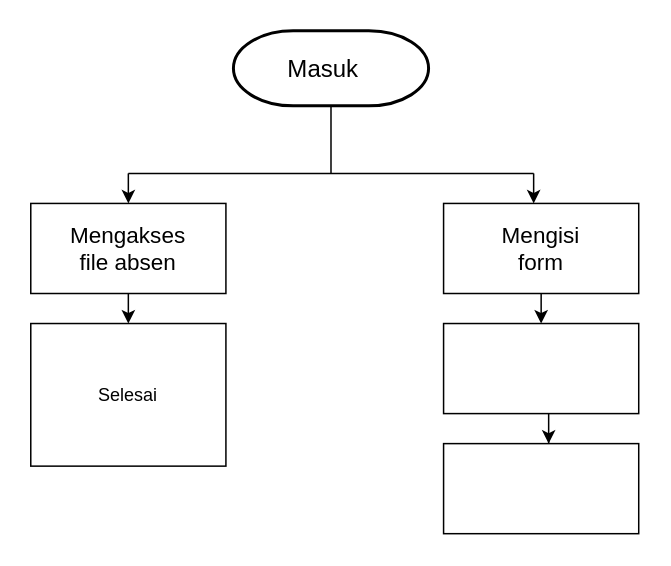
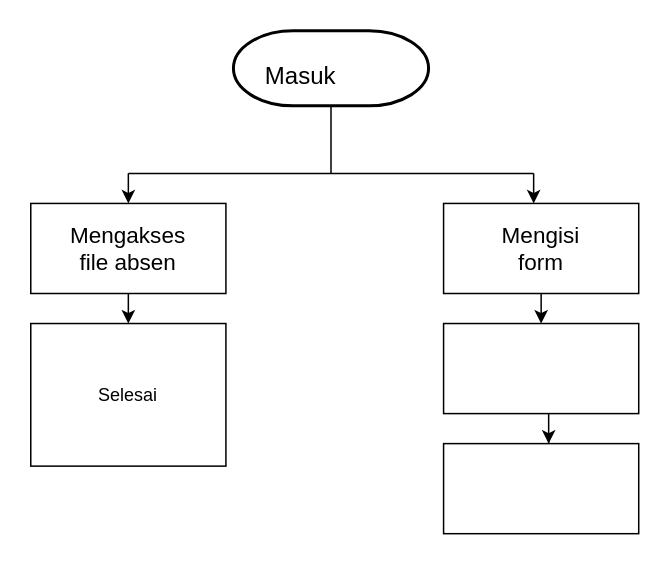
node "Masuk": moved (323, 68) -> (301, 76)
